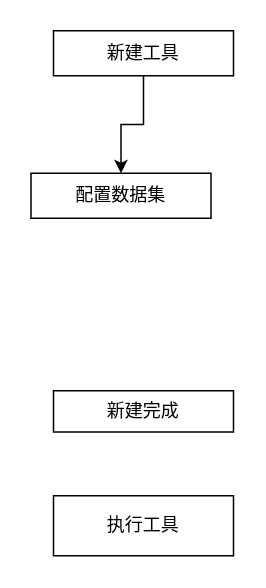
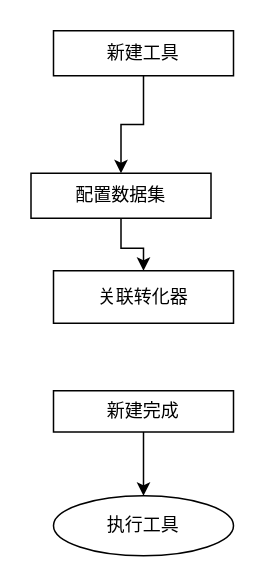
edge "配置数据集" -> "关联转化器": added
node "关联转化器": added
edge "新建完成" -> "执行工具": added
node "执行工具": shape rectangle -> ellipse
